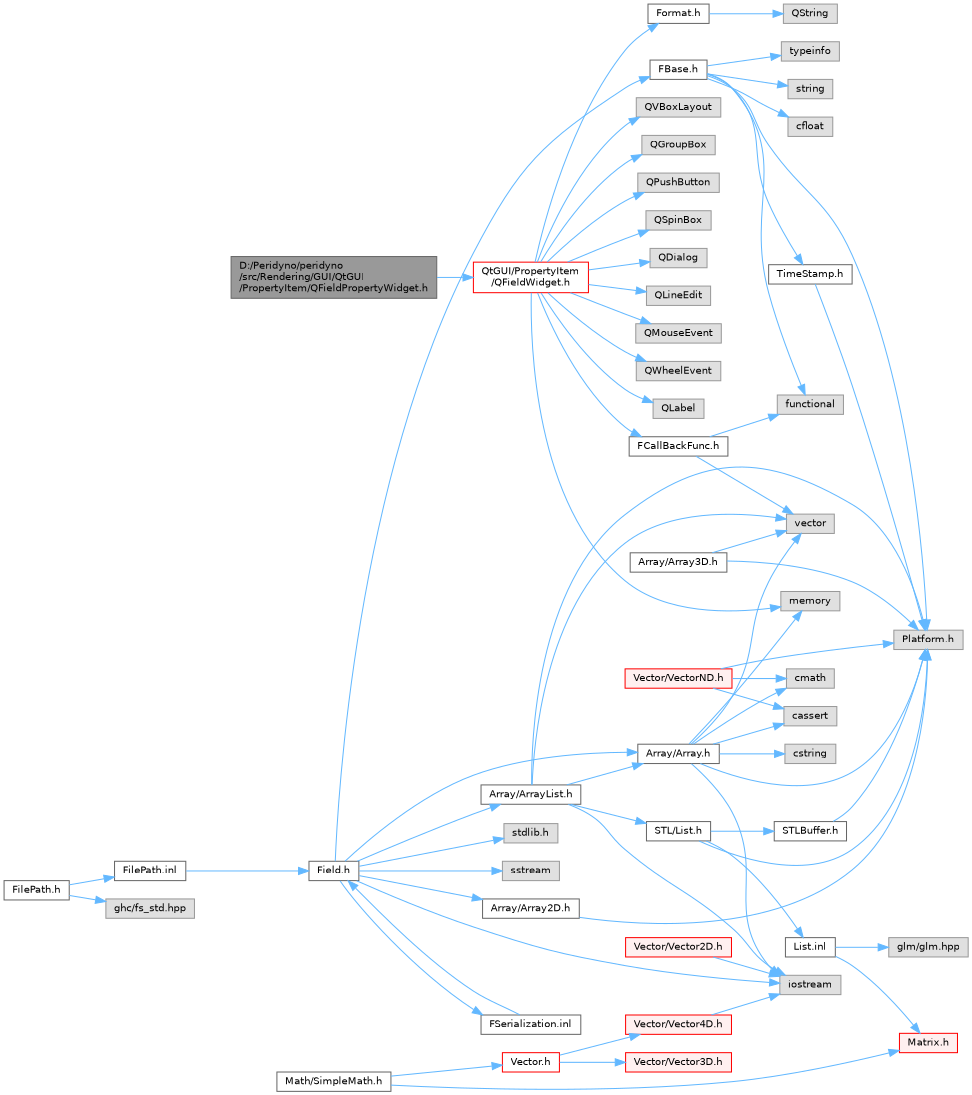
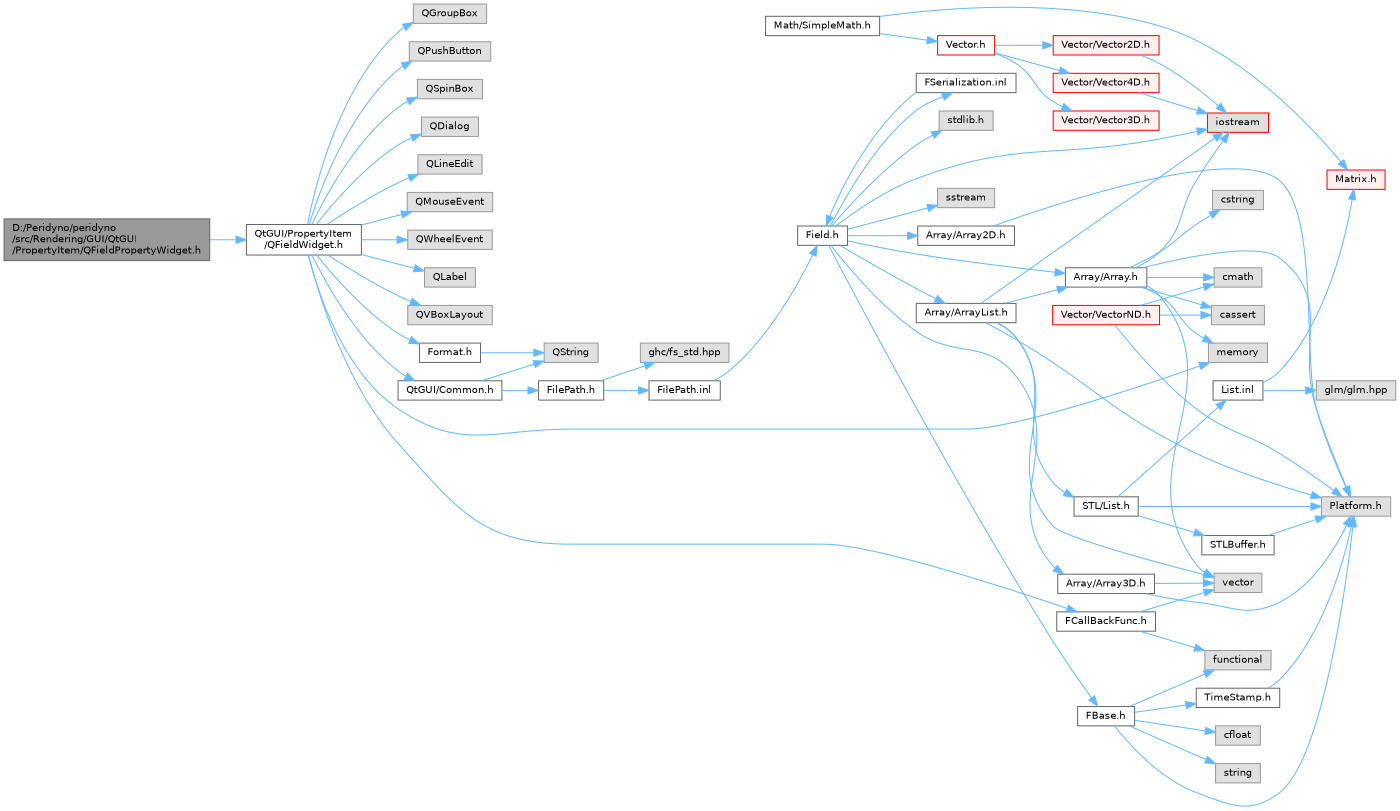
edge "Vector.h" -> "Vector/Vector2D.h": added
node "typeinfo": removed
node "QtGUI/PropertyItem /QFieldWidget.h": color red -> grey40
edge "Field.h" -> "Array/Array3D.h": added
node "QtGUI/Common.h": added
node "iostream": color grey60 -> red
